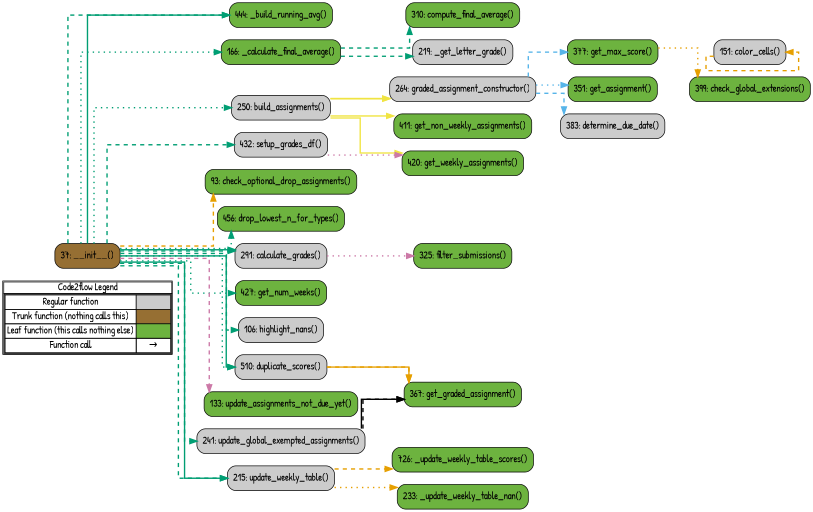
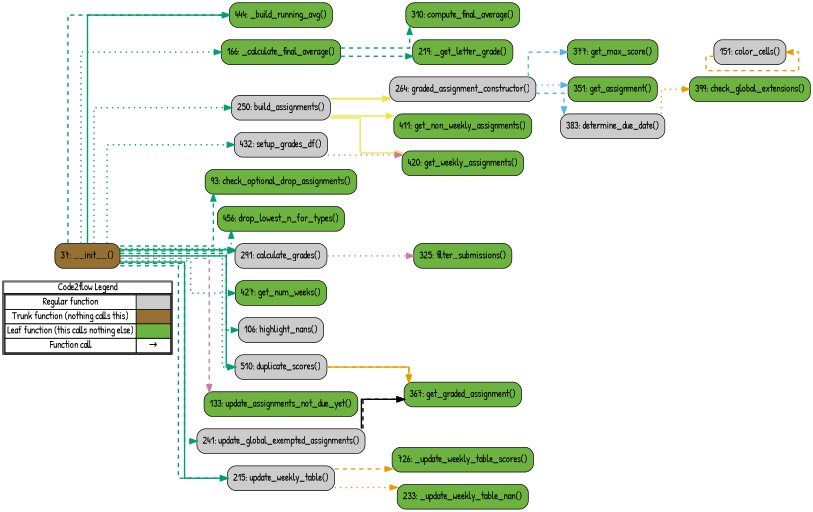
edge "377: get_max_score()" -> "399: check_global_extensions()": now "383: determine_due_date()" -> "399: check_global_extensions()"
node "219: _get_letter_grade()": fillcolor #cccccc -> #6db33f
edge "37: __init__()" -> "432: setup_grades_df()": style dashed -> dotted
edge "37: __init__()" -> "93: check_optional_drop_assignments()": color #e69f00 -> #009e73
